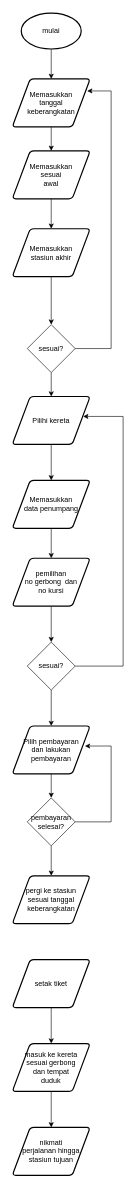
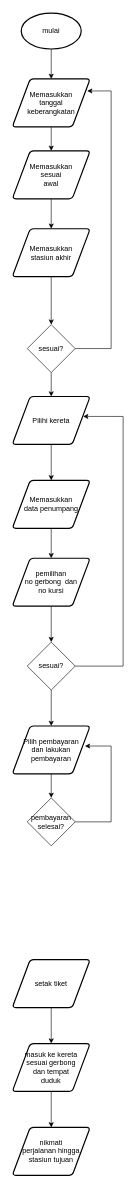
edge "pembayaran selesai?" -> "pergi ke stasiun sesuai tanggal keberangkatan": removed
node "pergi ke stasiun sesuai tanggal keberangkatan": removed
